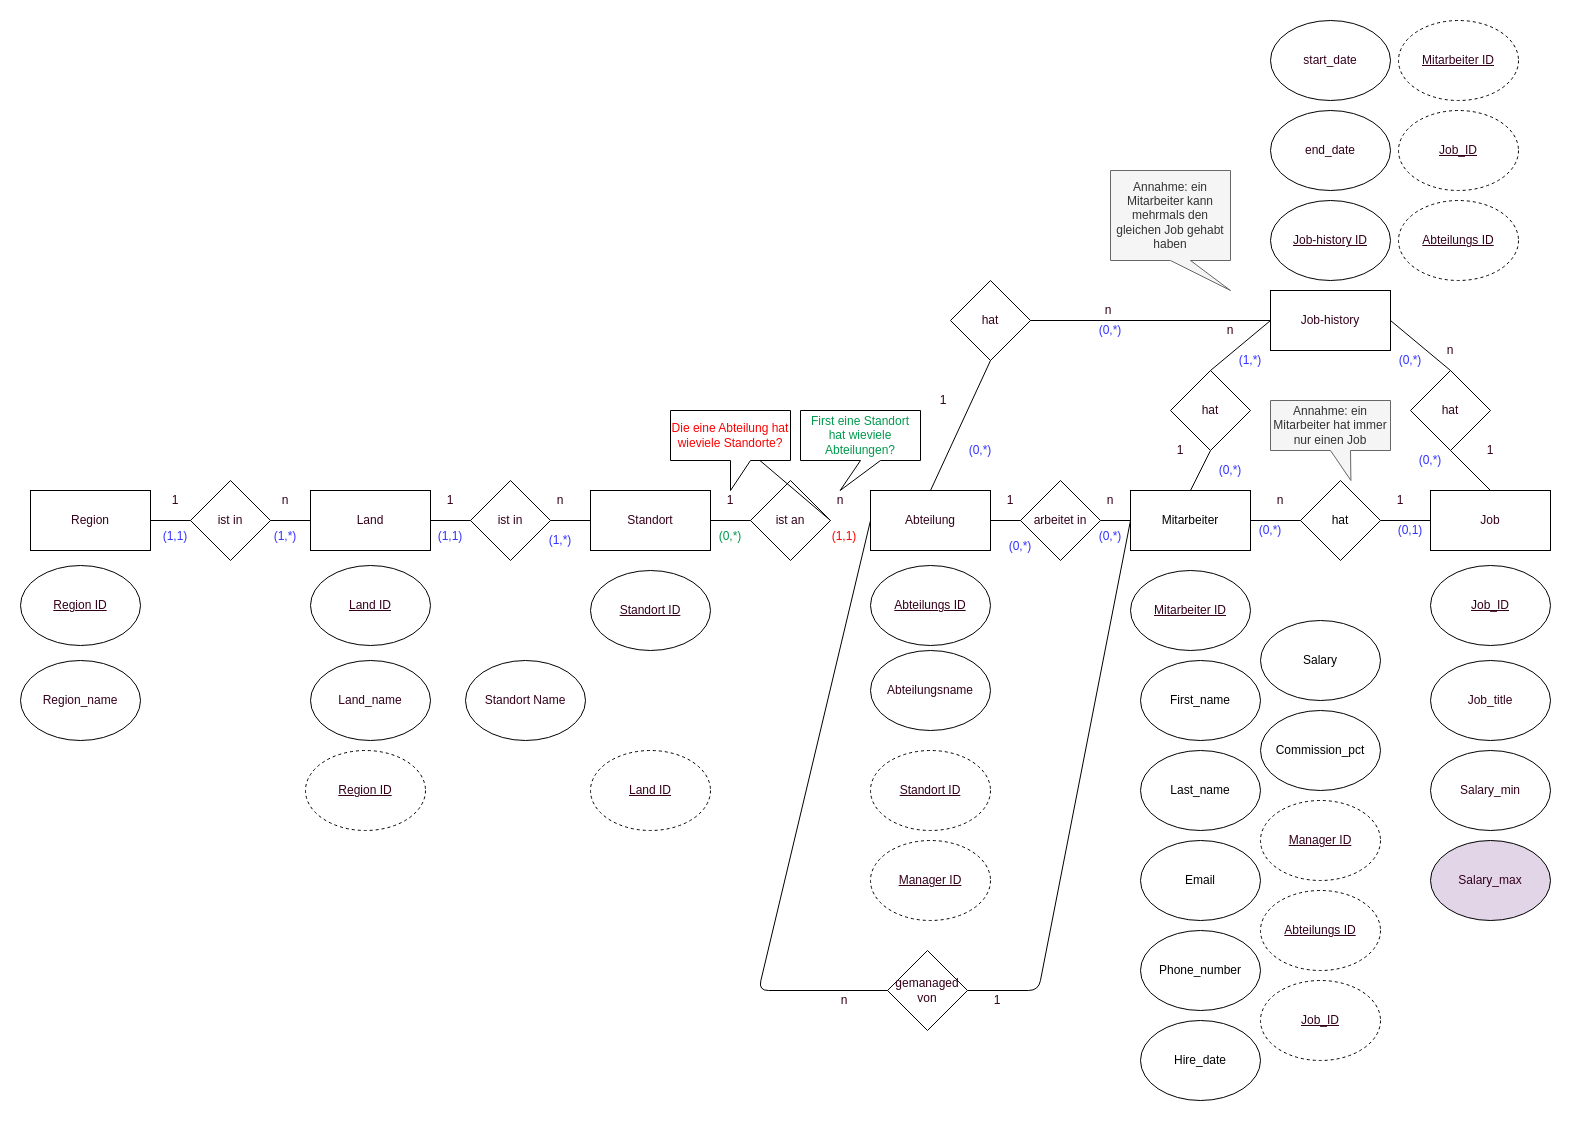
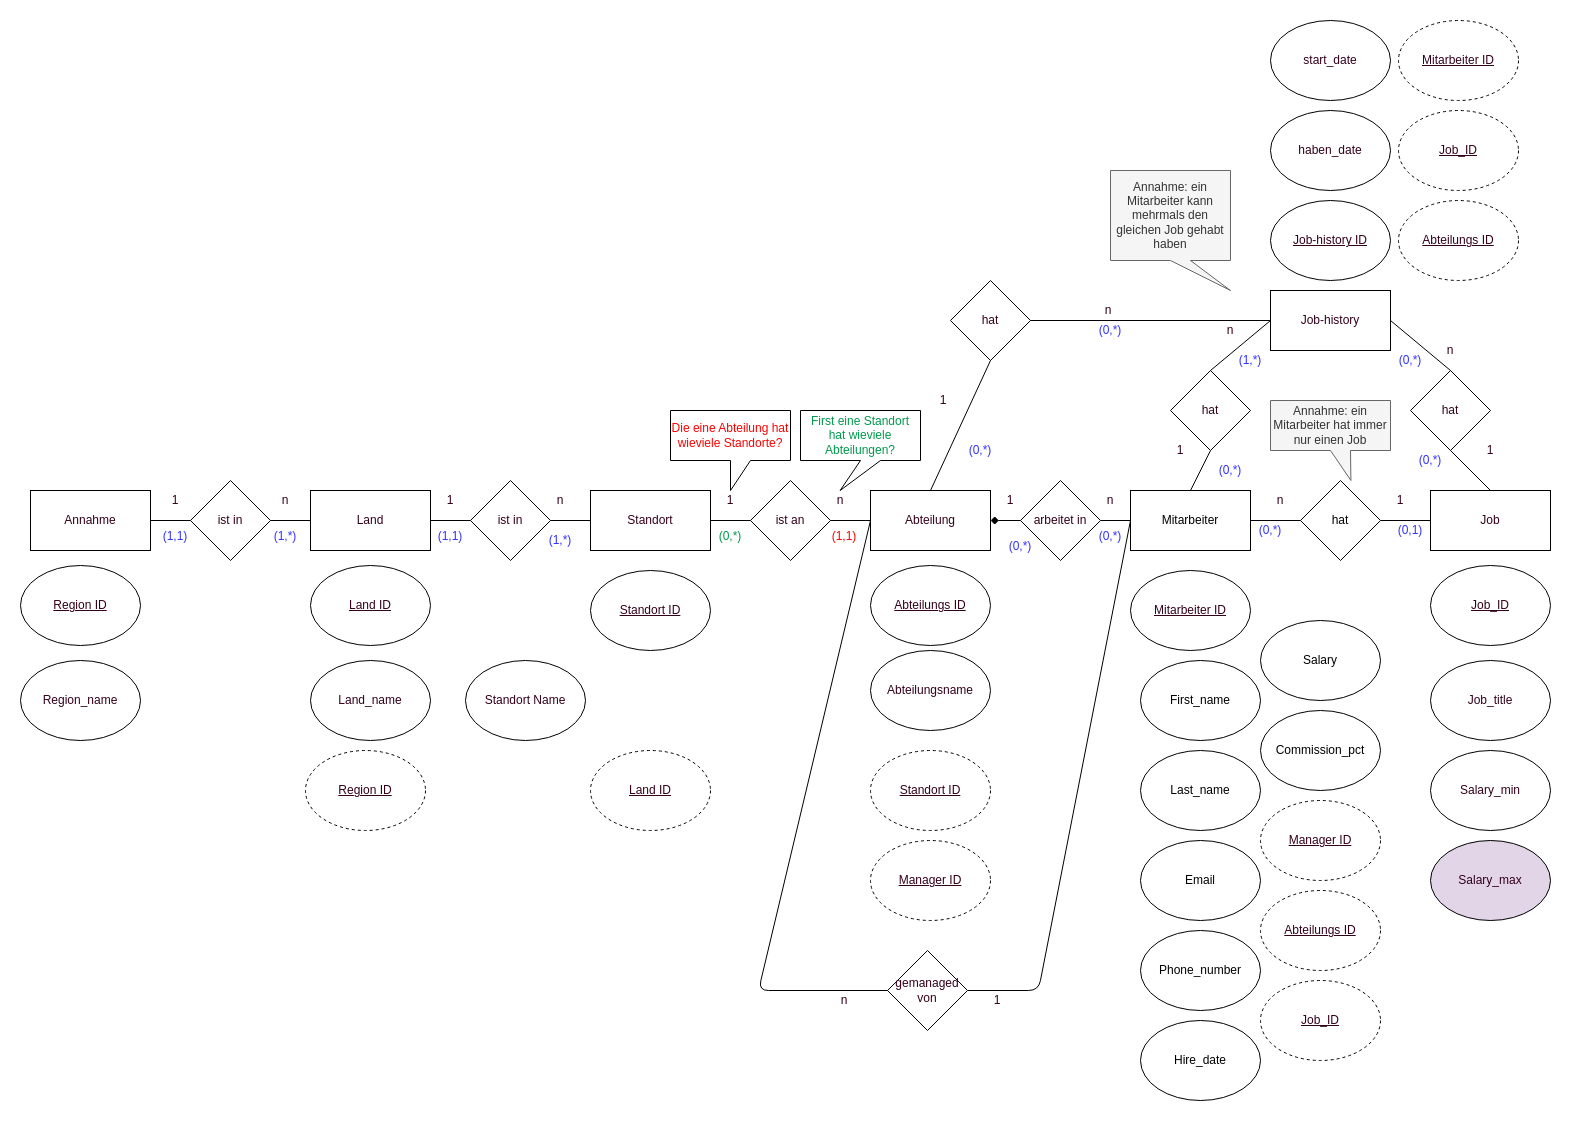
node "end_date": label "end_date" -> "haben_date"
edge "Die eine Abteilung hat wieviele Standorte?" -- "ist an": now "Abteilung" -- "ist an"
node "Region": label "Region" -> "Annahme"
edge "Abteilung" -- "arbeitet in": arrowhead none -> diamond
